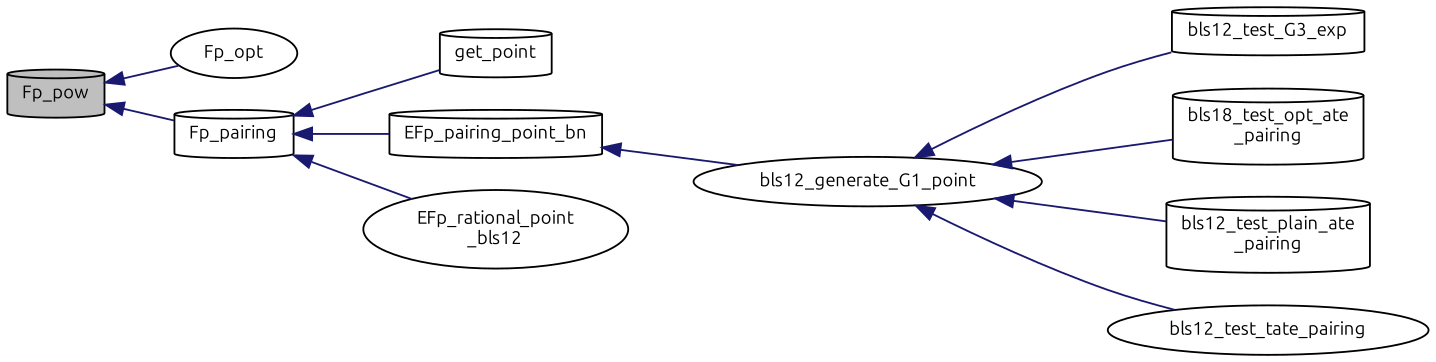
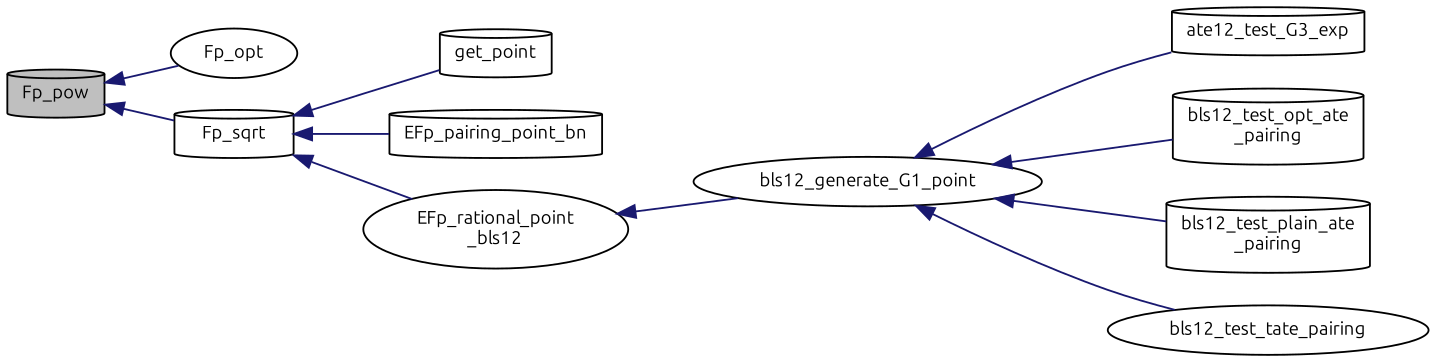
node "bls12_test_G3_exp": label "bls12_test_G3_exp" -> "ate12_test_G3_exp"
node "bls18_test_opt_ate _pairing": label "bls18_test_opt_ate _pairing" -> "bls12_test_opt_ate _pairing"
node "Fp_pairing": label "Fp_pairing" -> "Fp_sqrt"
edge "bls12_generate_G1_point" -> "EFp_pairing_point_bn": now "bls12_generate_G1_point" -> "EFp_rational_point _bls12"
